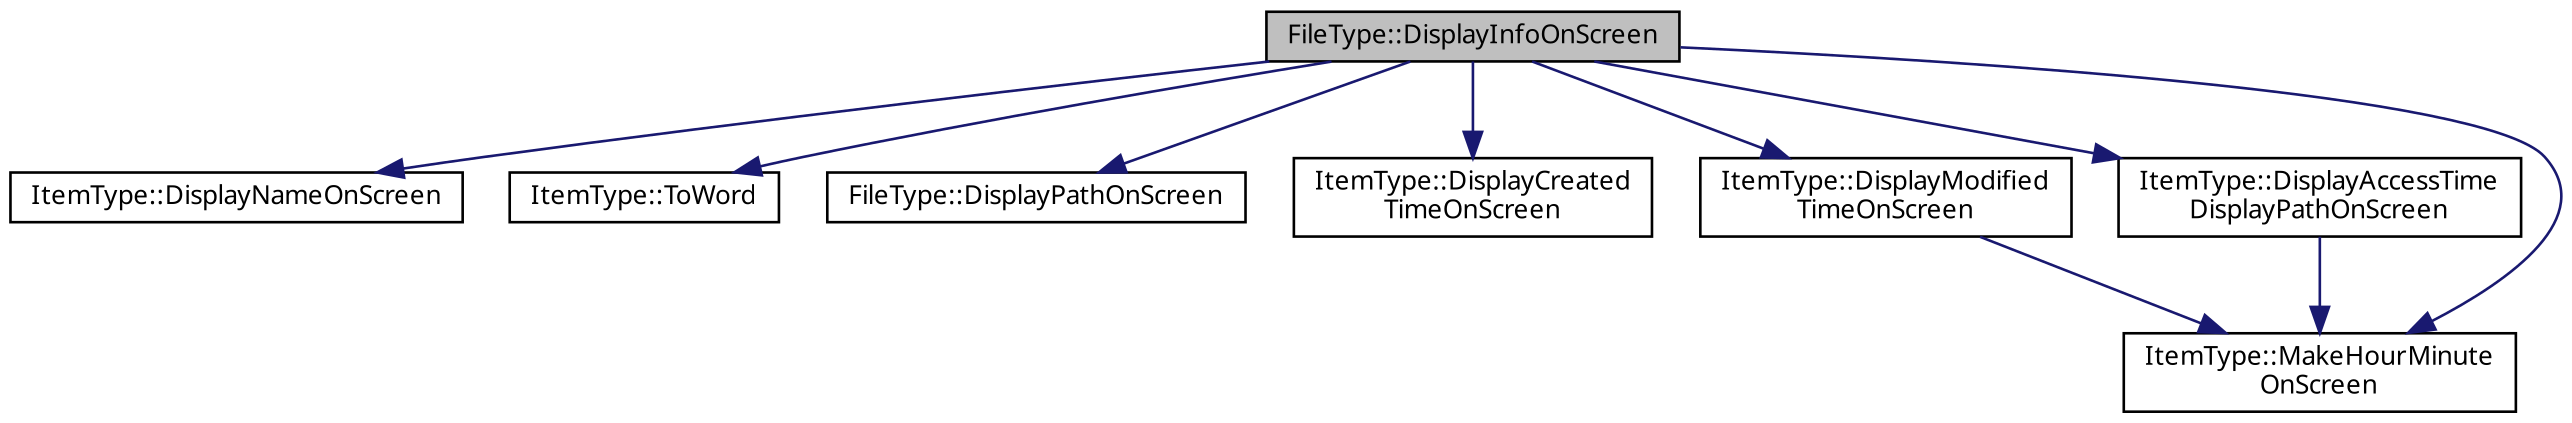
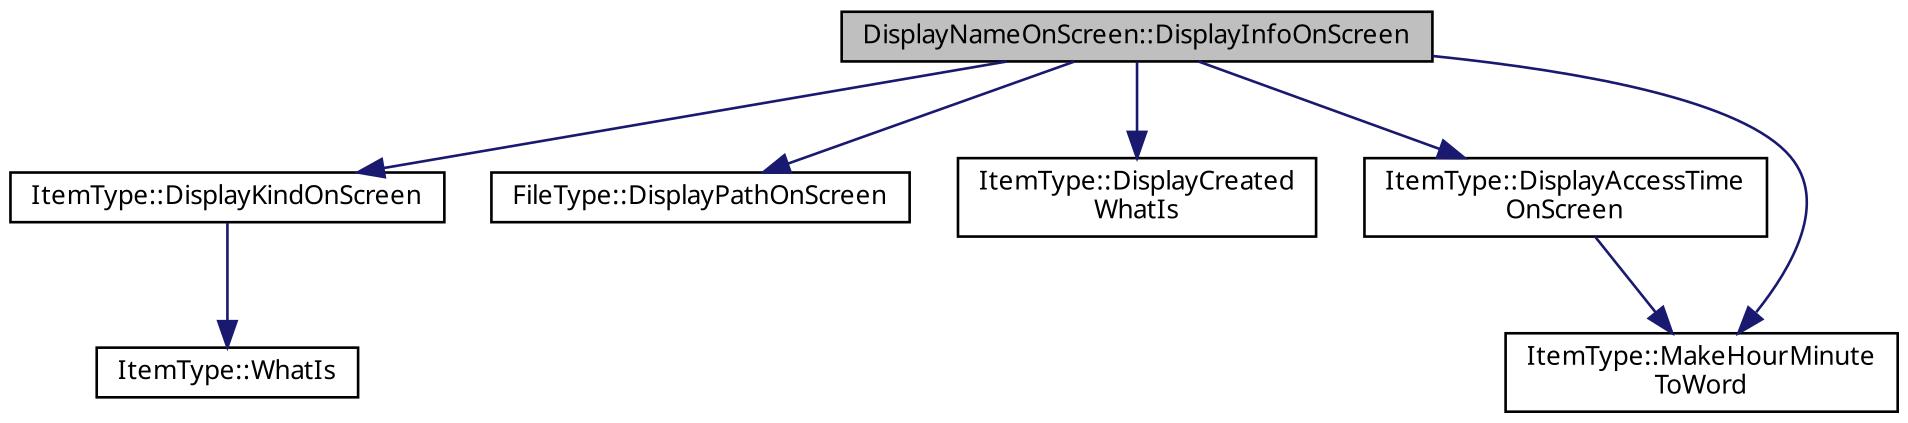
node "FileType::DisplayInfoOnScreen": label "FileType::DisplayInfoOnScreen" -> "DisplayNameOnScreen::DisplayInfoOnScreen"
node "ItemType::DisplayNameOnScreen": removed
node "ItemType::ToWord": label "ItemType::ToWord" -> "ItemType::DisplayKindOnScreen"
node "ItemType::DisplayCreated TimeOnScreen": label "ItemType::DisplayCreated TimeOnScreen" -> "ItemType::DisplayCreated WhatIs"
node "ItemType::DisplayModified TimeOnScreen": removed
node "ItemType::DisplayAccessTime DisplayPathOnScreen": label "ItemType::DisplayAccessTime DisplayPathOnScreen" -> "ItemType::DisplayAccessTime OnScreen"
node "ItemType::WhatIs": added
node "ItemType::MakeHourMinute OnScreen": label "ItemType::MakeHourMinute OnScreen" -> "ItemType::MakeHourMinute ToWord"
